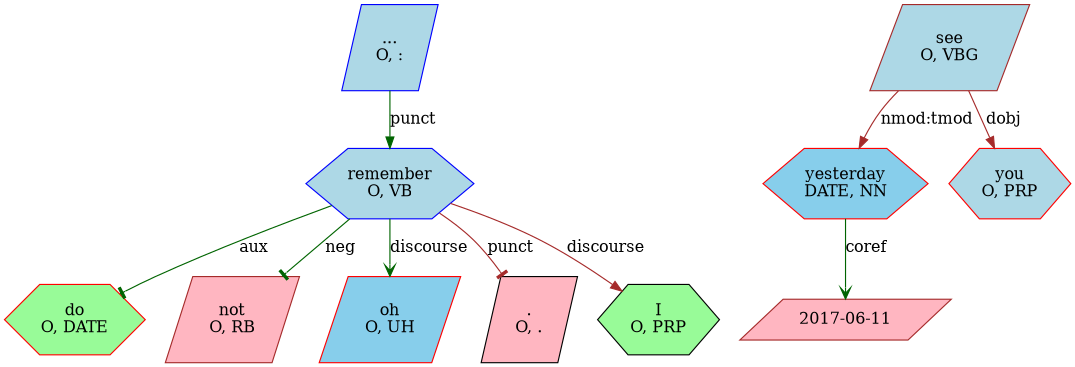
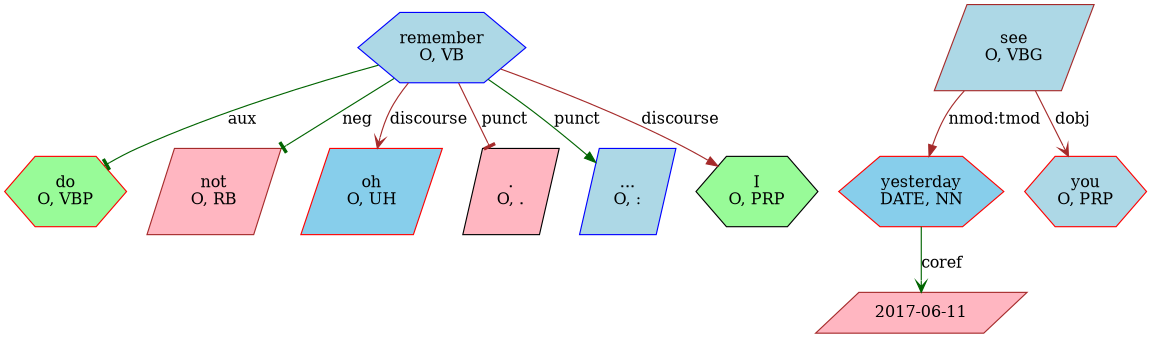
edge "... O, :" -> "remember O, VB": reversed
edge "see O, VBG" -> "you O, PRP": arrowhead normal -> vee
edge "remember O, VB" -> "oh O, UH": color darkgreen -> brown
node "do O, DATE": label "do O, DATE" -> "do O, VBP"
